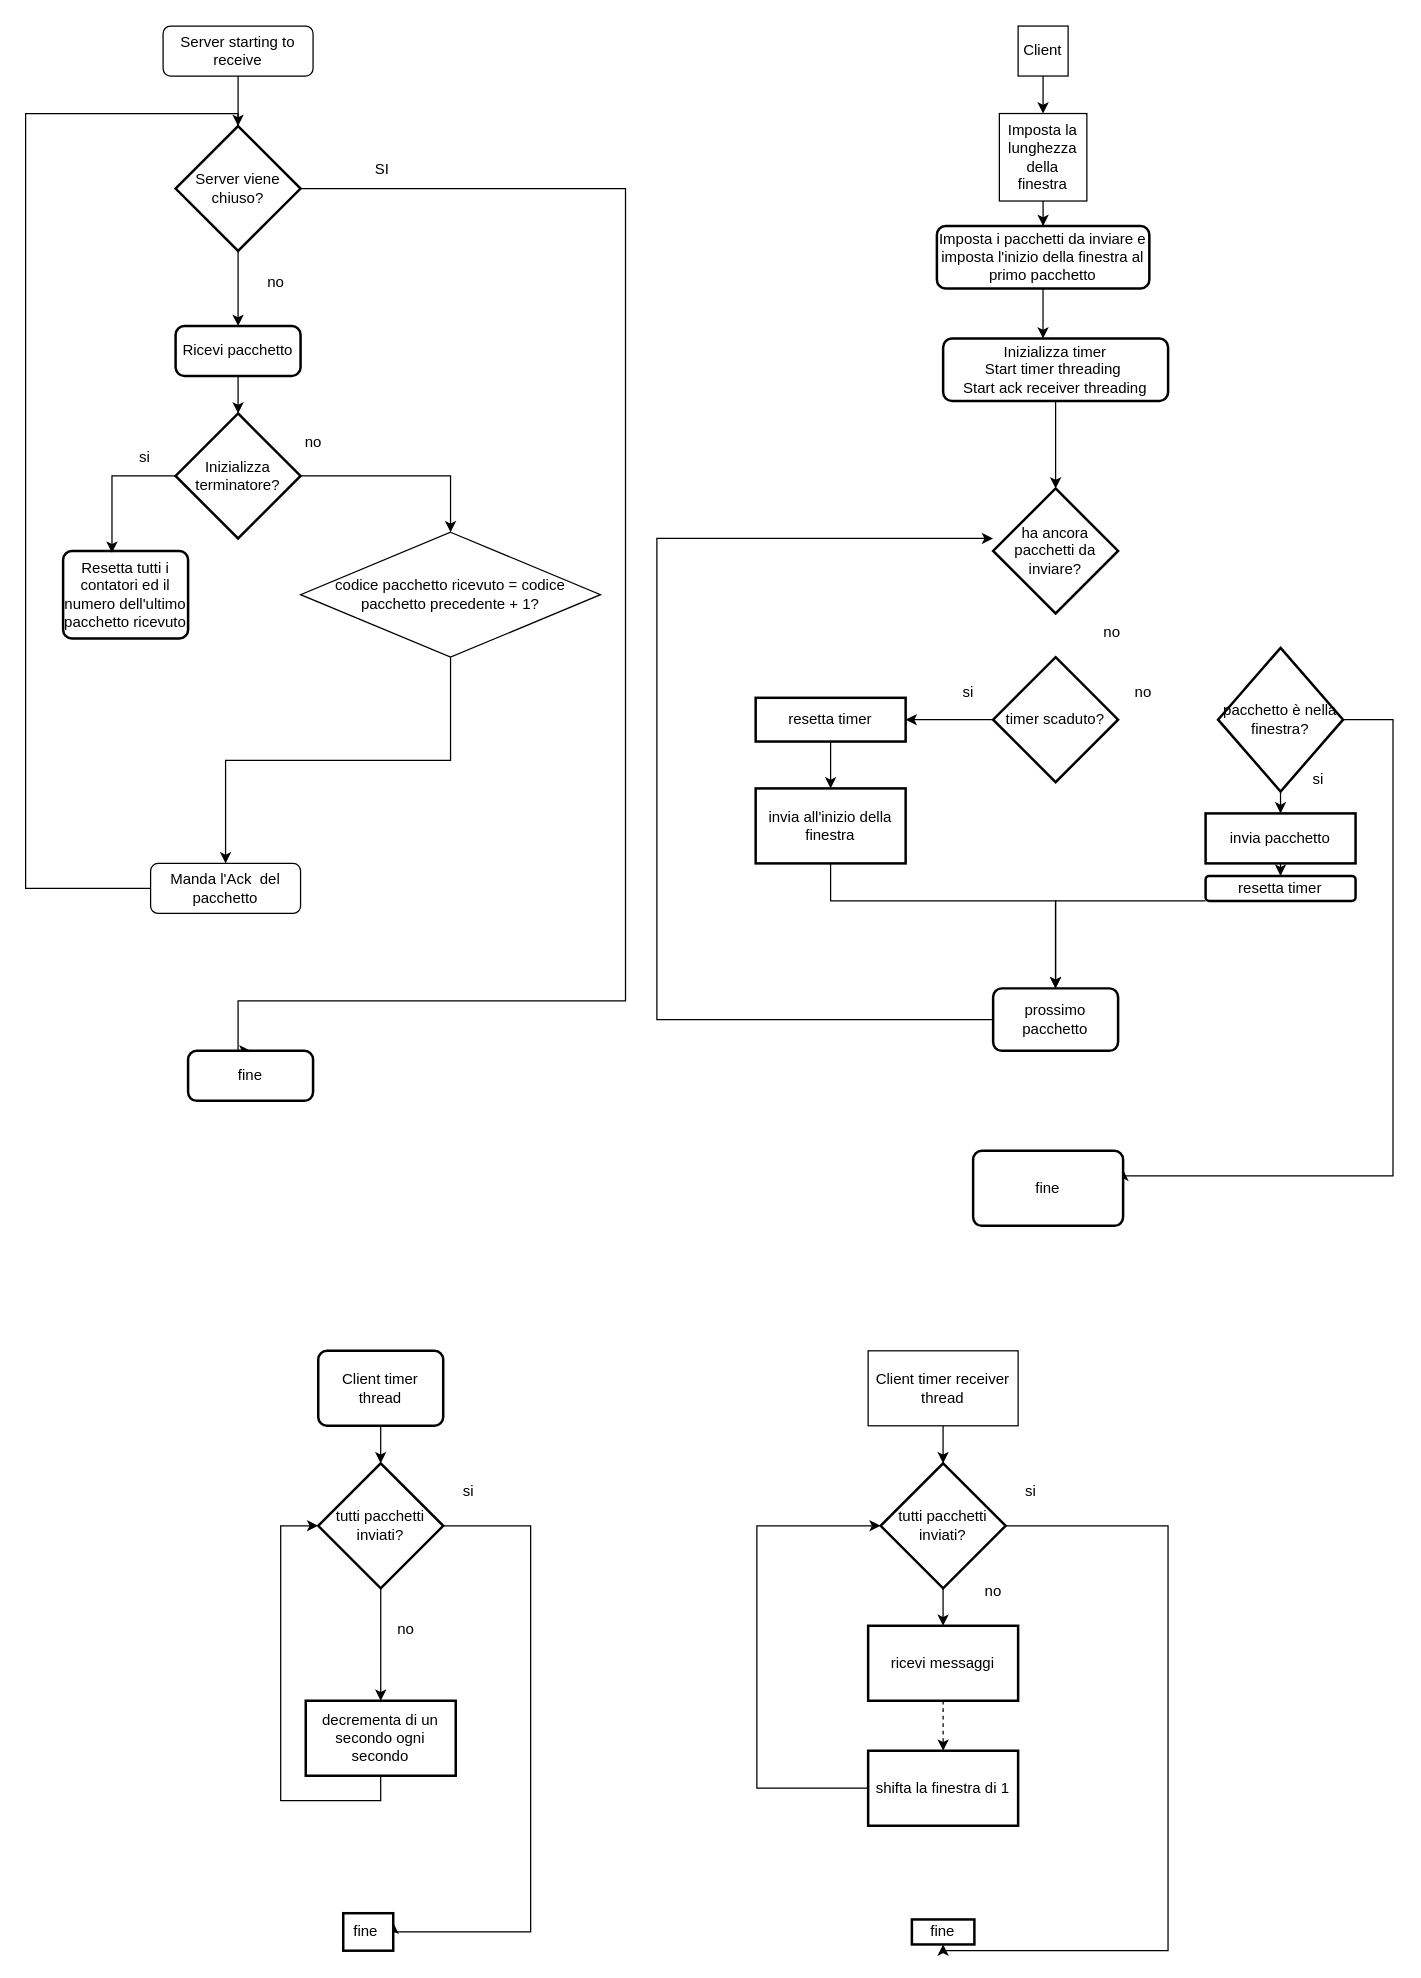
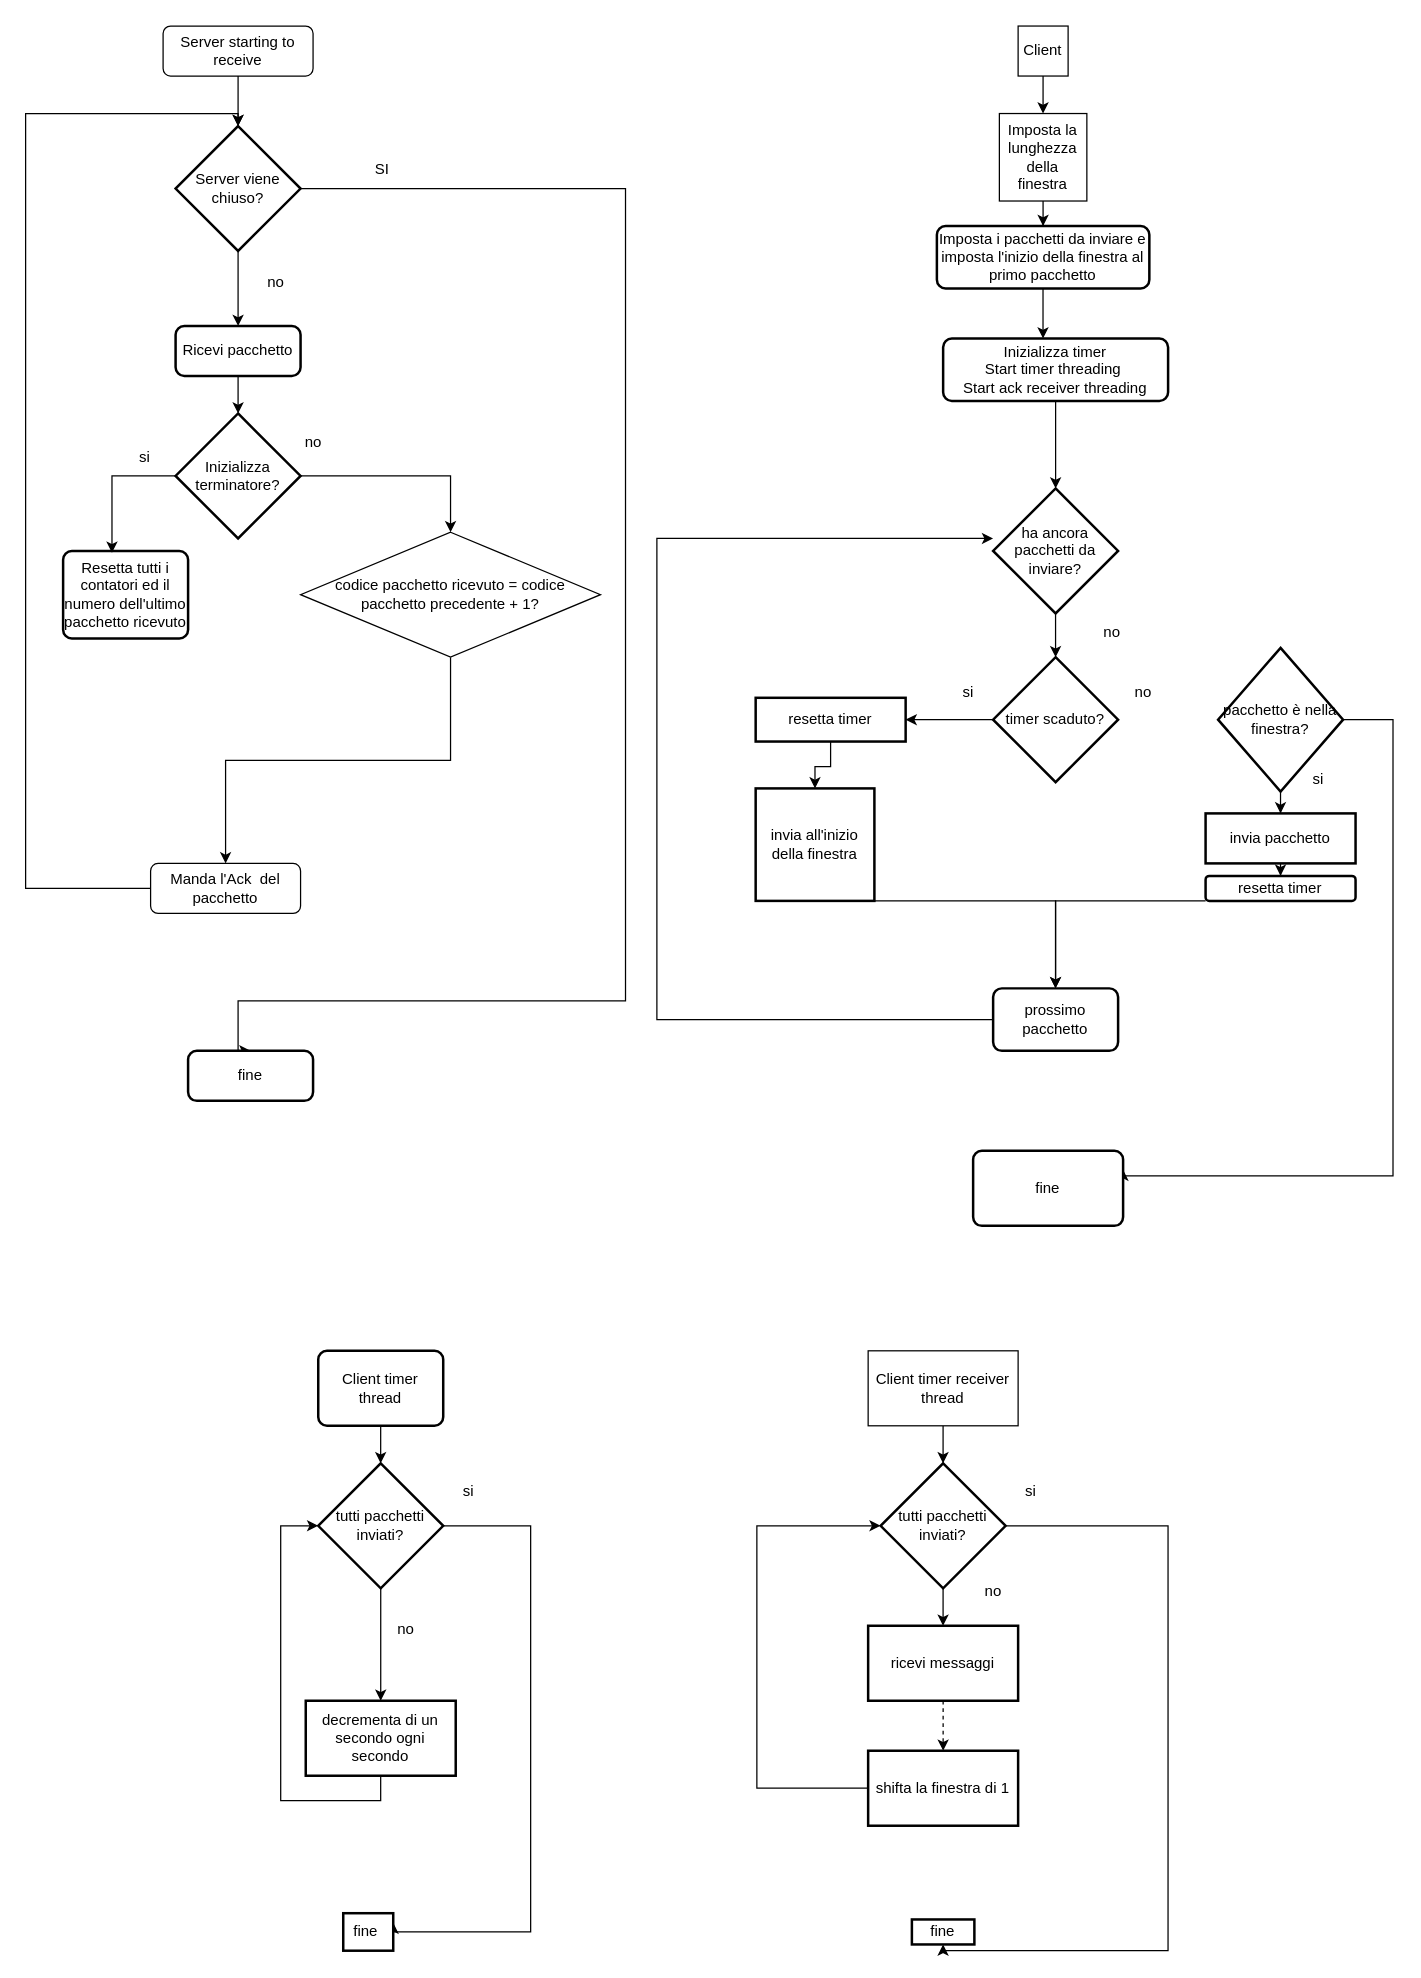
edge "Server viene chiuso?" -- "Manda l'Ack del pacchetto": arrowhead none -> classic
edge "ha ancora pacchetti da inviare?" -> "timer scaduto?": added
node "invia all'inizio della finestra": size 150x75 -> 119x113
